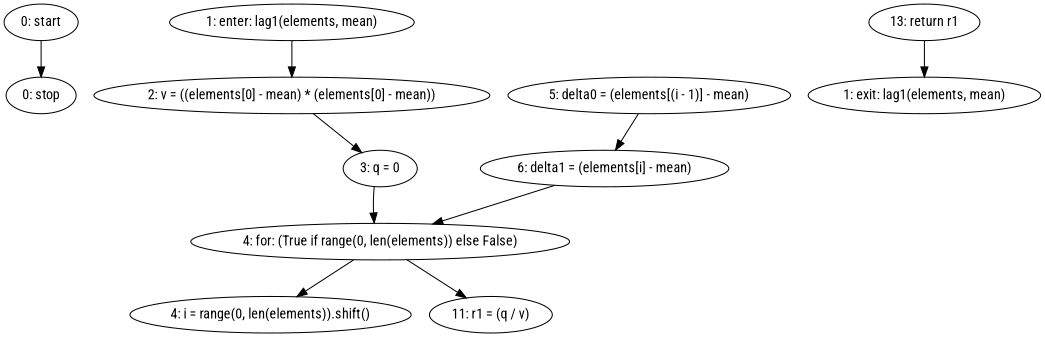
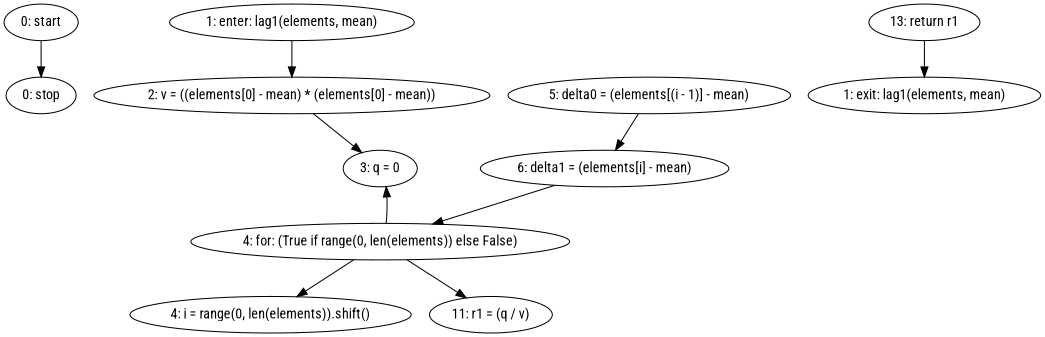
edge "3: q = 0" -> "4: for: (True if range(0, len(elements)) else False)": reversed
